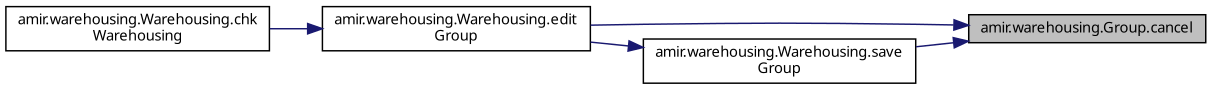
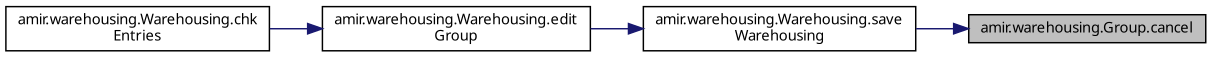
edge "amir.warehousing.Warehousing.edit Group" -> "amir.warehousing.Group.cancel": removed
node "amir.warehousing.Warehousing.chk Warehousing": label "amir.warehousing.Warehousing.chk Warehousing" -> "amir.warehousing.Warehousing.chk Entries"
node "amir.warehousing.Warehousing.save Group": label "amir.warehousing.Warehousing.save Group" -> "amir.warehousing.Warehousing.save Warehousing"
